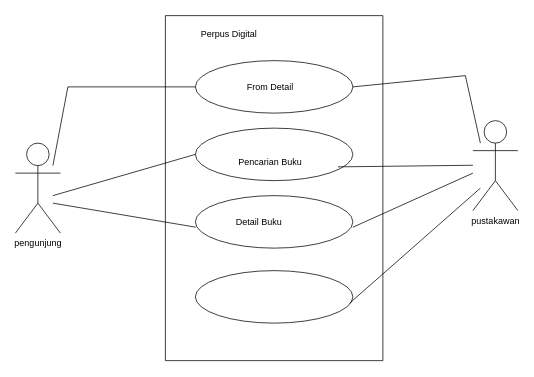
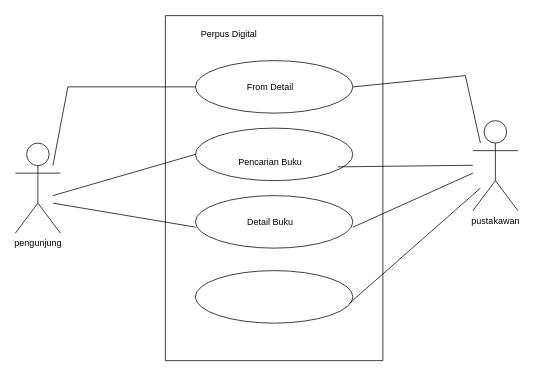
node "Detail Buku": moved (259, 222) -> (270, 222)
